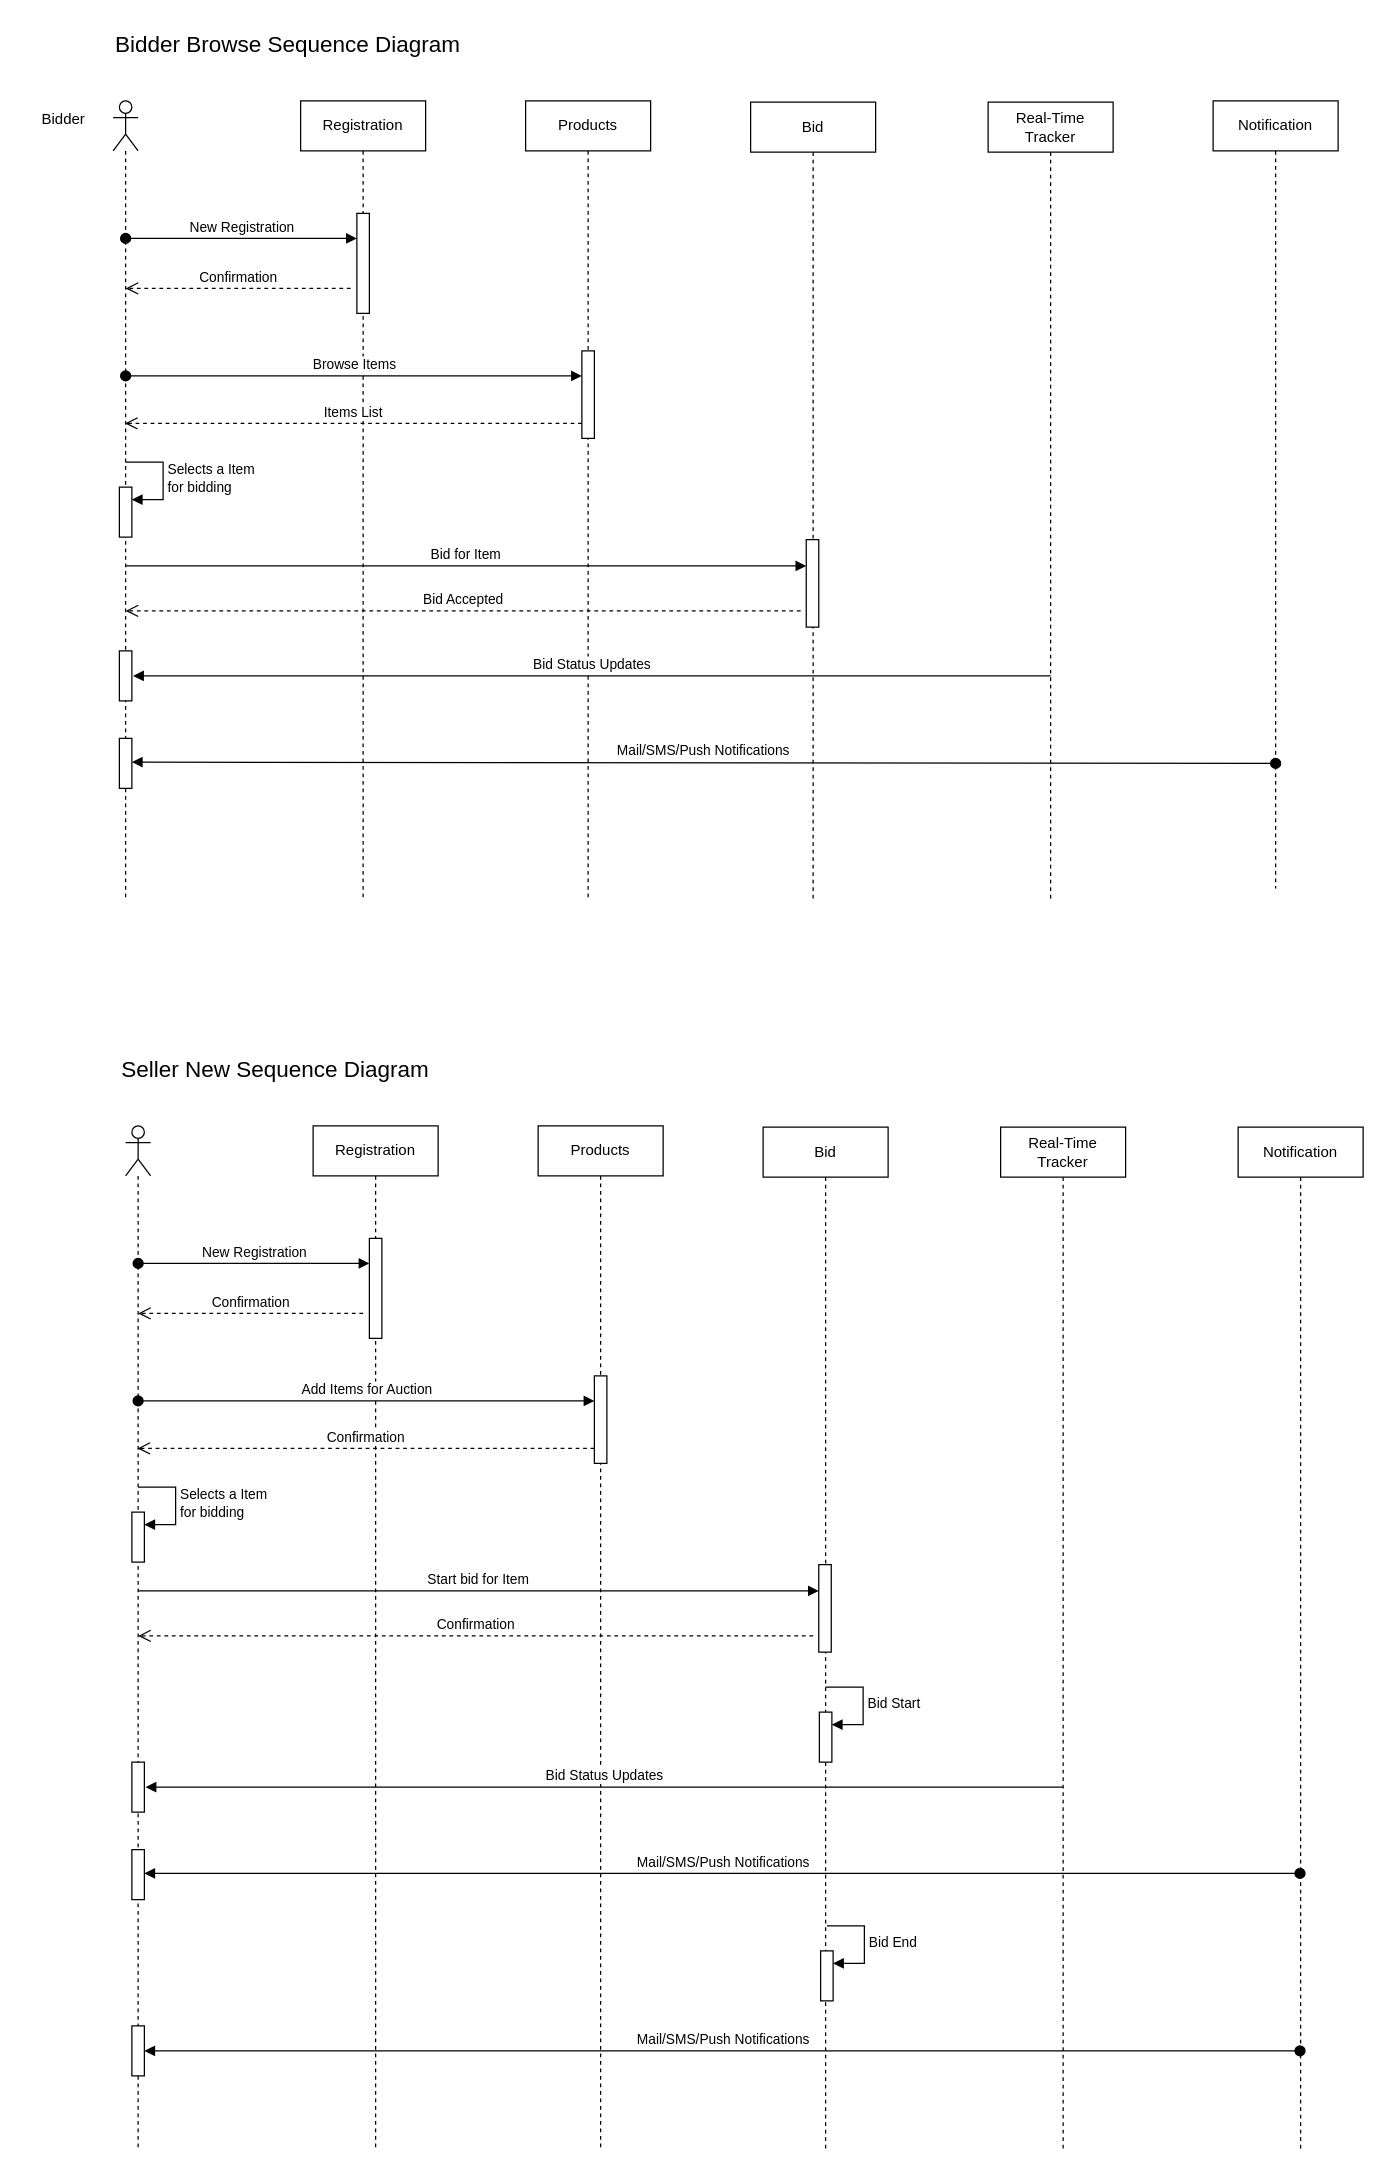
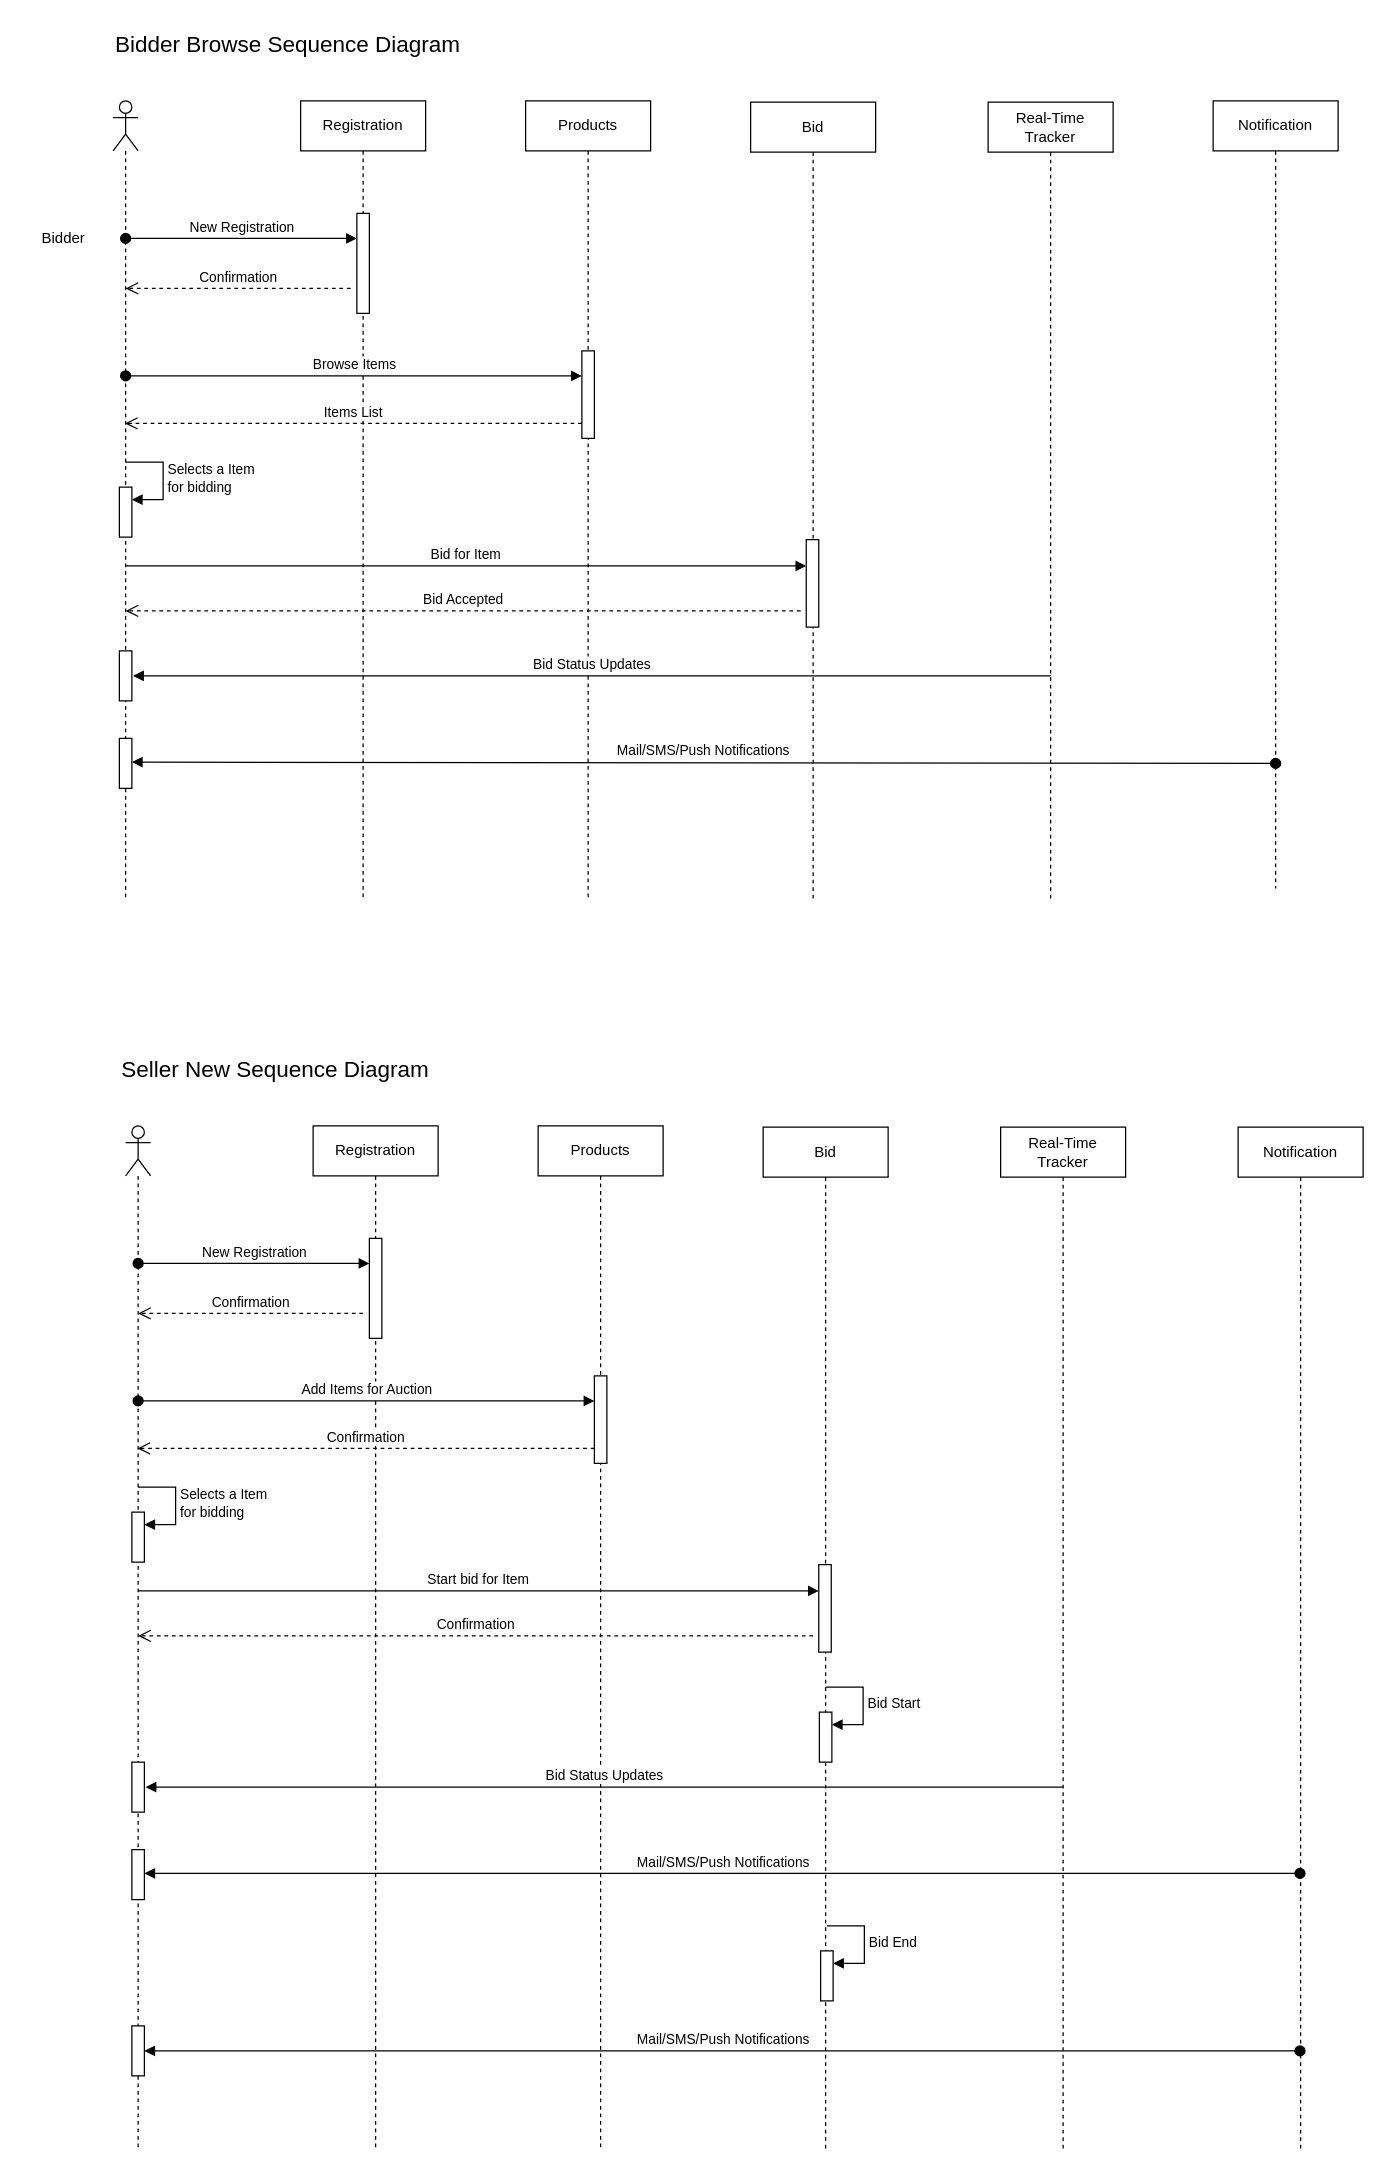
node "Bidder": moved (63, 119) -> (63, 238)
